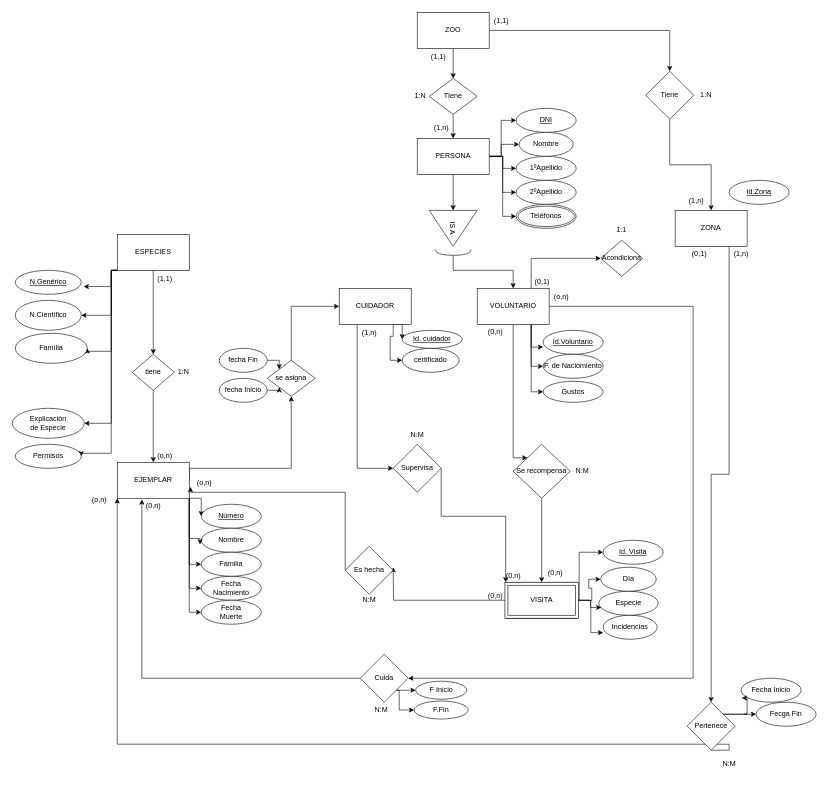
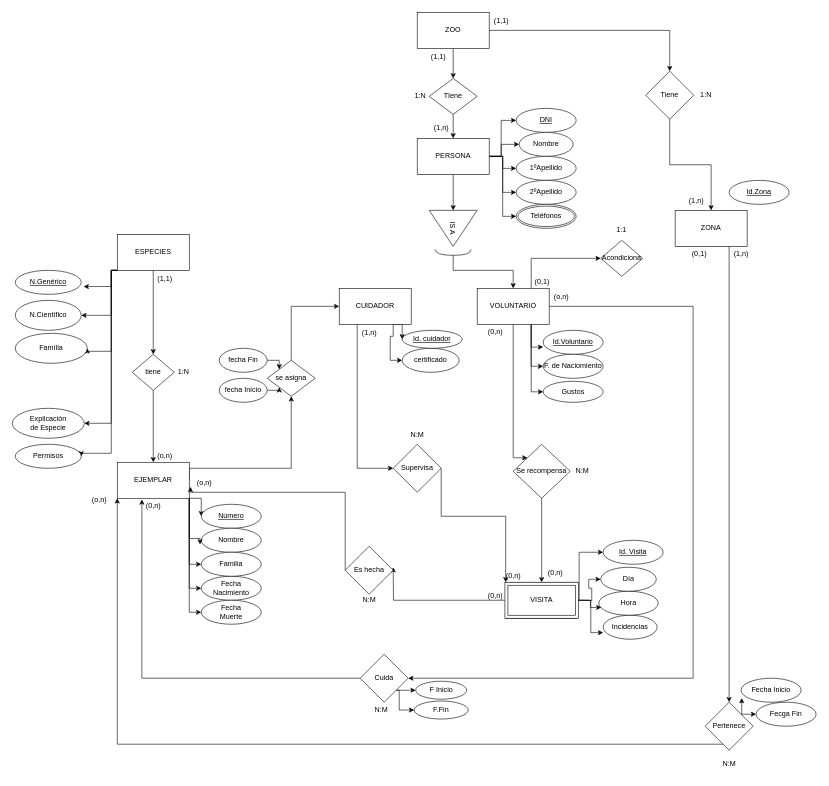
node "Especie": label "Especie" -> "Hora"
node "Pertenece": moved (711, 726) -> (729, 726)
